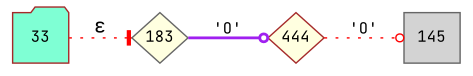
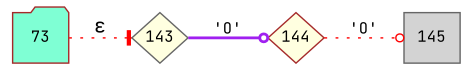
node "33": label "33" -> "73"
node "183": label "183" -> "143"
node "444": label "444" -> "144"
